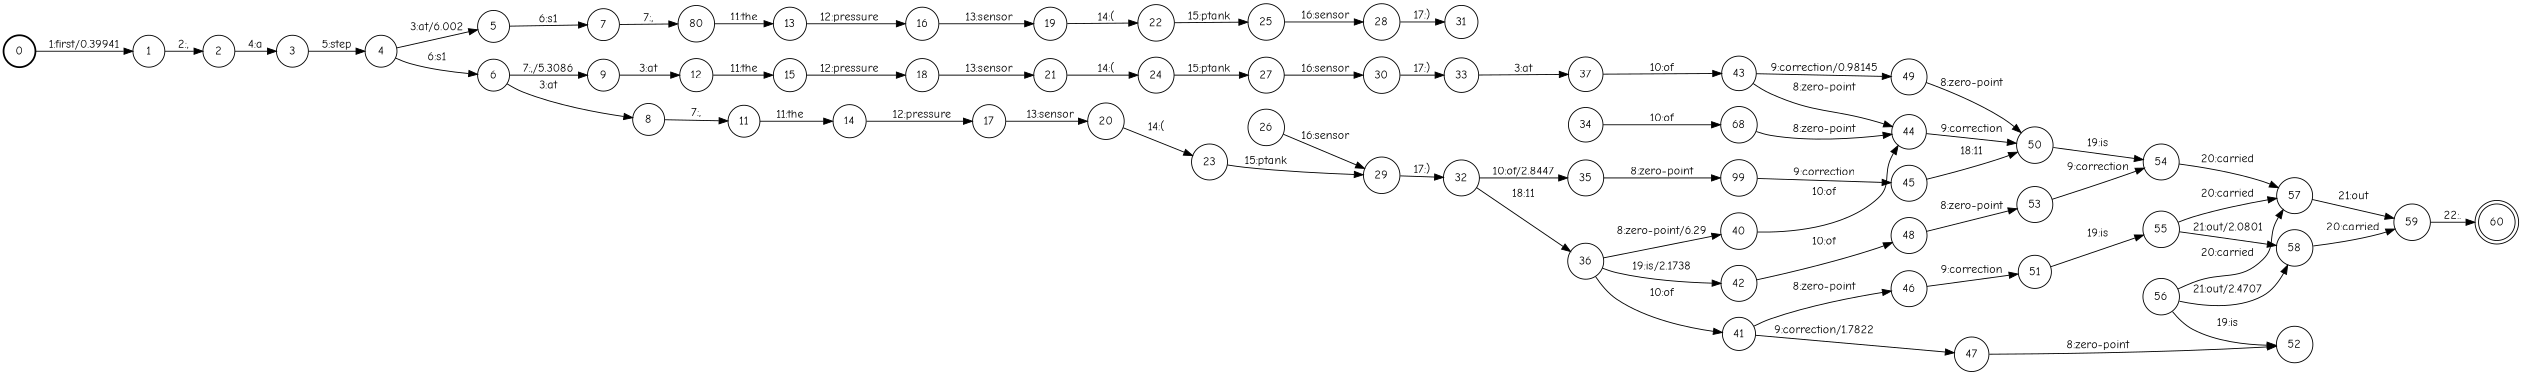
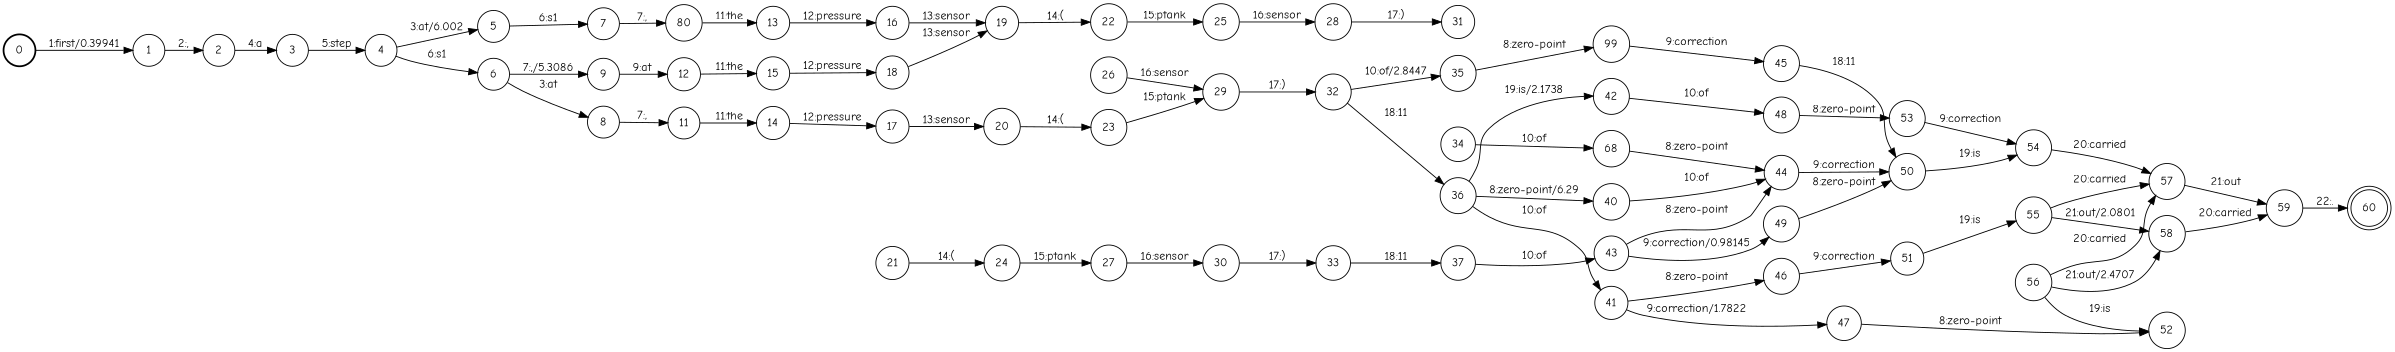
edge "9" -> "12": label "3:at" -> "9:at"
edge "33" -> "37": label "3:at" -> "18:11"
edge "18" -> "21": now "18" -> "19"
